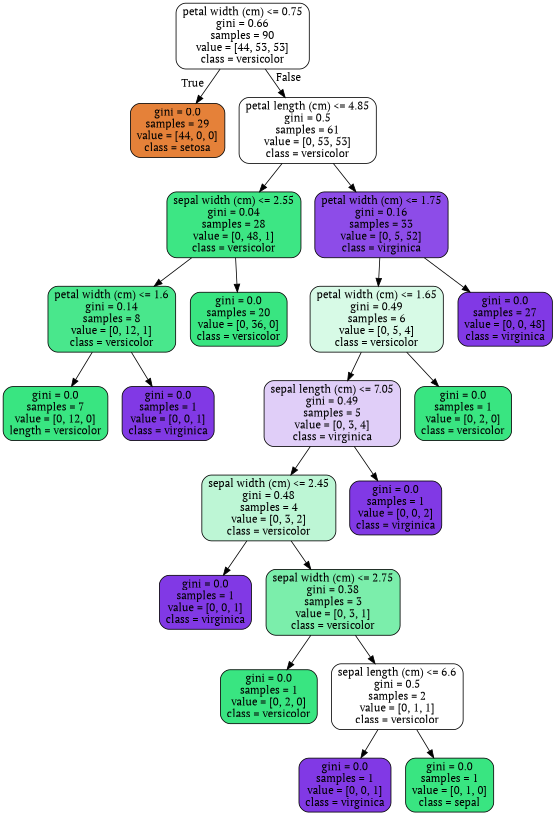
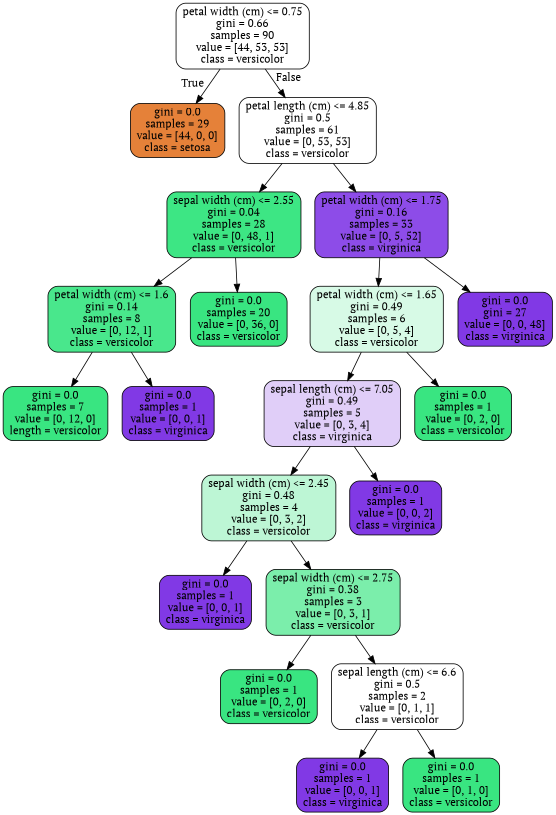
node "gini = 0.0 samples = 27 value = [0, 0, 48] class = virginica": label "gini = 0.0 samples = 27 value = [0, 0, 48] class = virginica" -> "gini = 0.0 gini = 27 value = [0, 0, 48] class = virginica"
node "gini = 0.0 samples = 1 value = [0, 1, 0] class = sepal": label "gini = 0.0 samples = 1 value = [0, 1, 0] class = sepal" -> "gini = 0.0 samples = 1 value = [0, 1, 0] class = versicolor"
